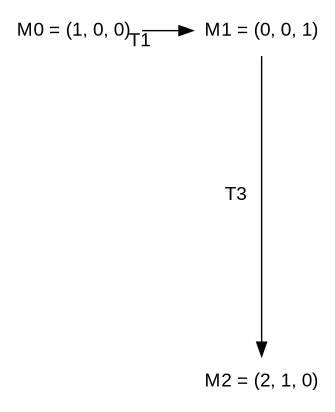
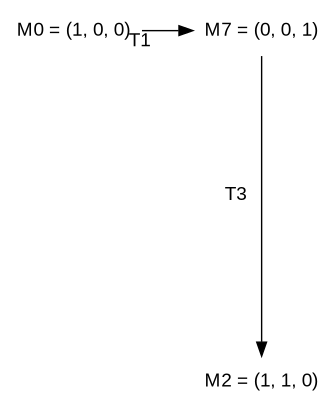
node "M1 = (0, 0, 1)": label "M1 = (0, 0, 1)" -> "M7 = (0, 0, 1)"
node "M2 = (2, 1, 0)": label "M2 = (2, 1, 0)" -> "M2 = (1, 1, 0)"
